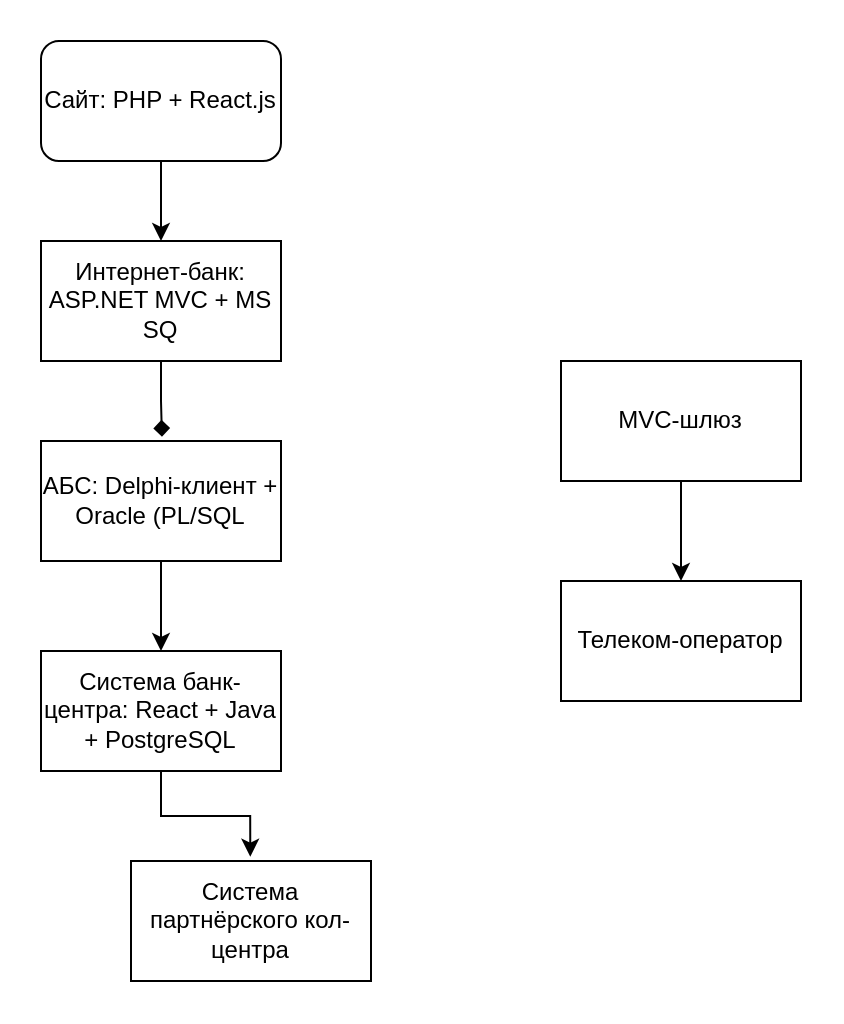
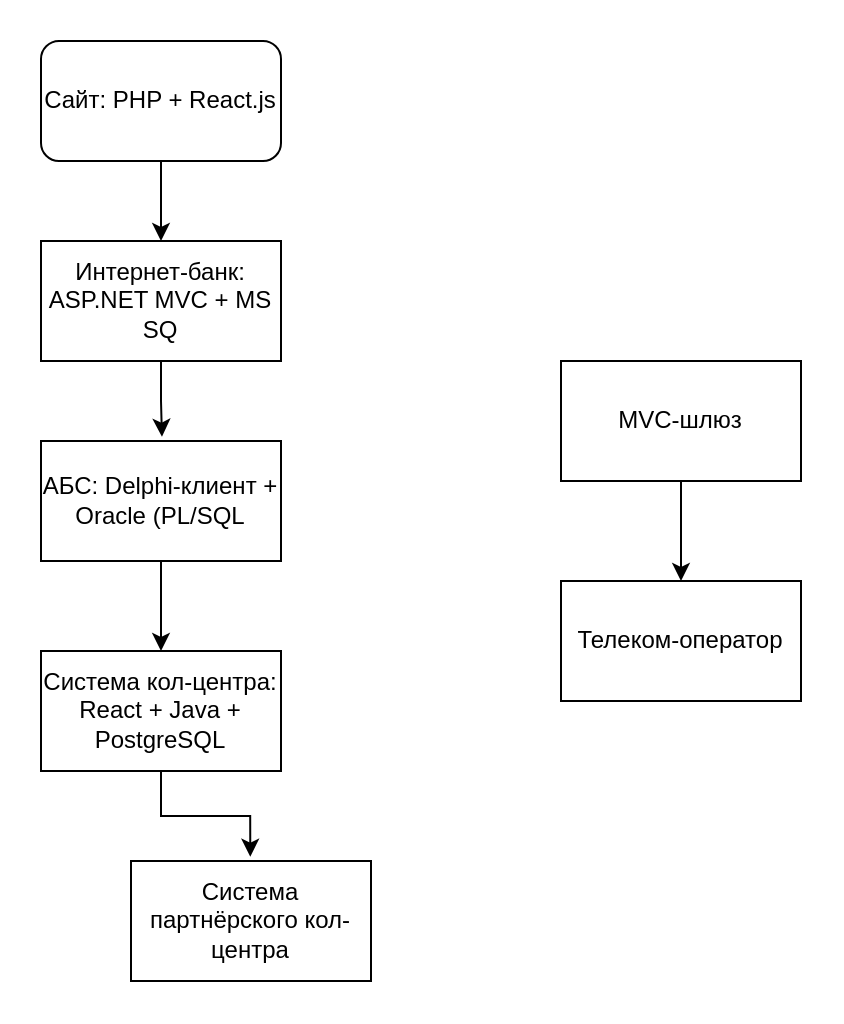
edge "Интернет-банк: ASP.NET MVC + MS SQ" -> "АБС: Delphi-клиент + Oracle (PL/SQL": arrowhead diamond -> classic
node "Система банк-центра: React + Java + PostgreSQL": label "Система банк-центра: React + Java + PostgreSQL" -> "Система кол-центра: React + Java + PostgreSQL"
